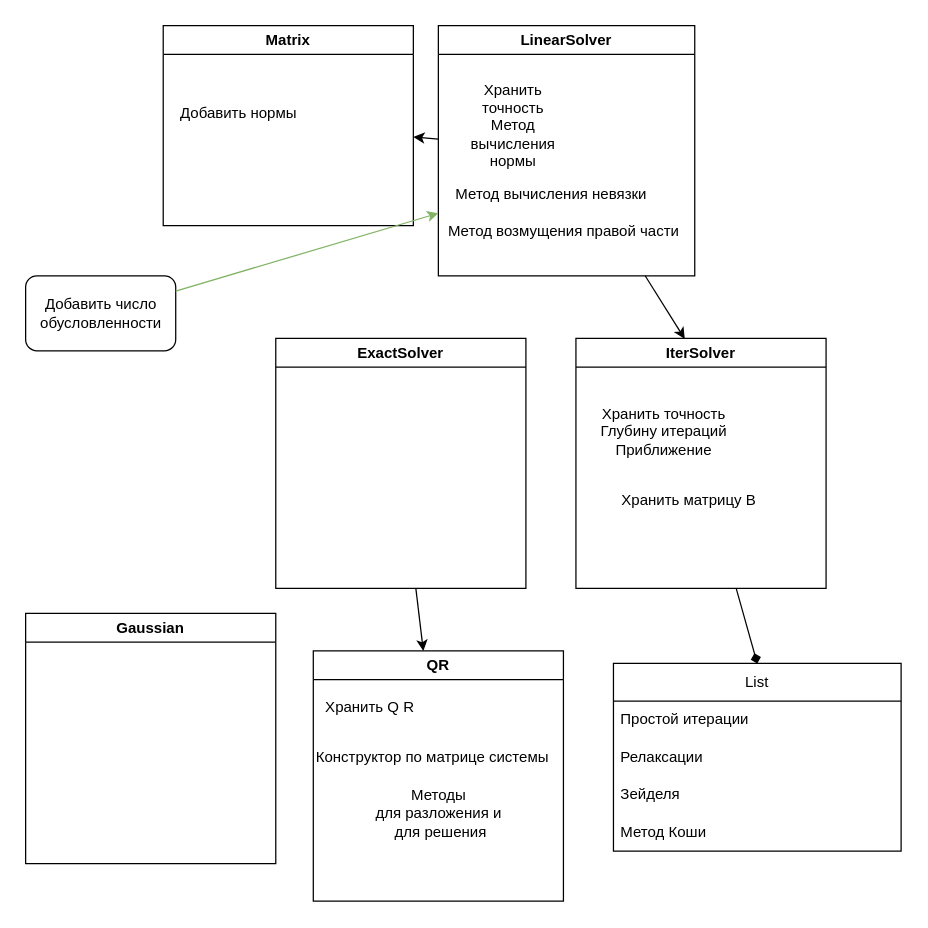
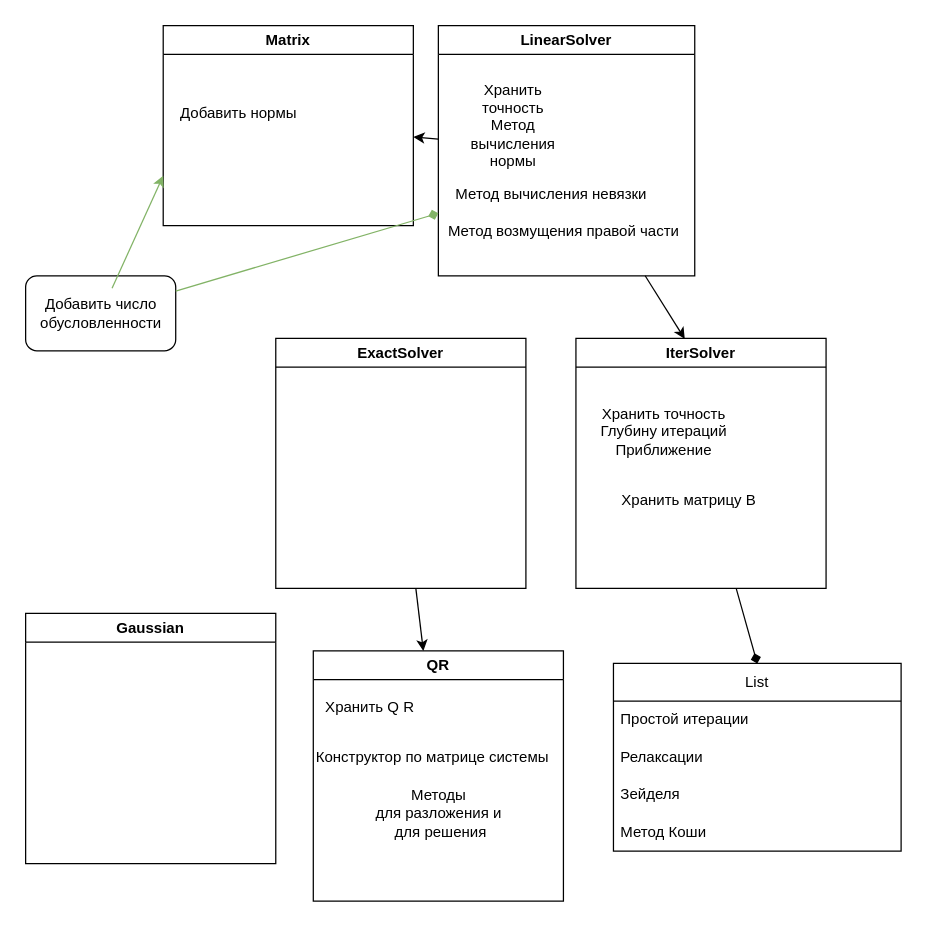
edge "Добавить число обусловленности" -> "LinearSolver": arrowhead classic -> diamond
edge "Добавить число обусловленности" -> "Matrix": added
